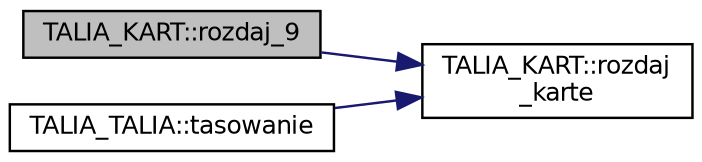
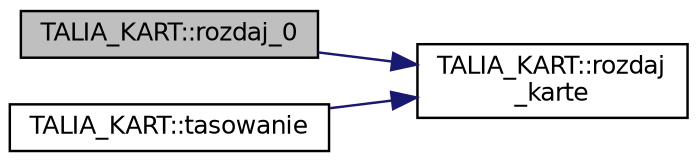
node "TALIA_KART::rozdaj_9": label "TALIA_KART::rozdaj_9" -> "TALIA_KART::rozdaj_0"
node "TALIA_TALIA::tasowanie": label "TALIA_TALIA::tasowanie" -> "TALIA_KART::tasowanie"
